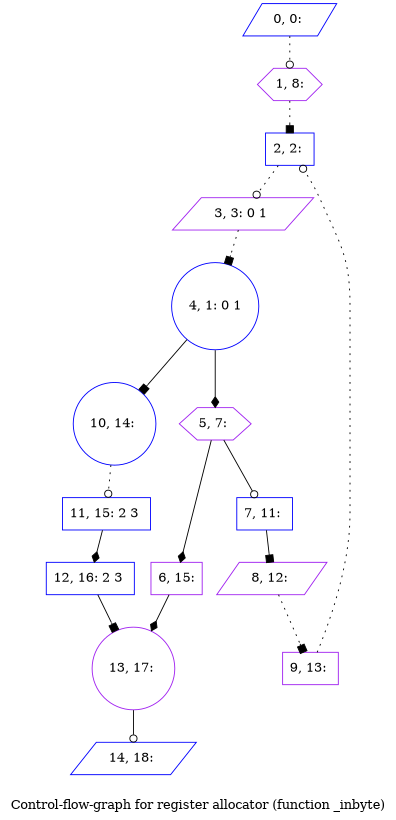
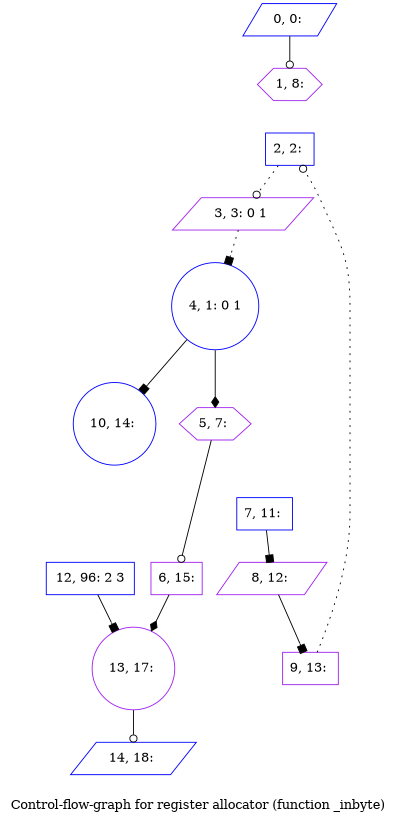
edge "0, 0:" -> "1, 8:": style dotted -> solid
edge "1, 8:" -> "2, 2:": removed
edge "5, 7:" -> "7, 11:": removed
edge "5, 7:" -> "6, 15:": arrowhead diamond -> odot
node "11, 15: 2 3": removed
node "12, 16: 2 3": label "12, 16: 2 3" -> "12, 96: 2 3"
edge "8, 12:" -> "9, 13:": style dotted -> solid
